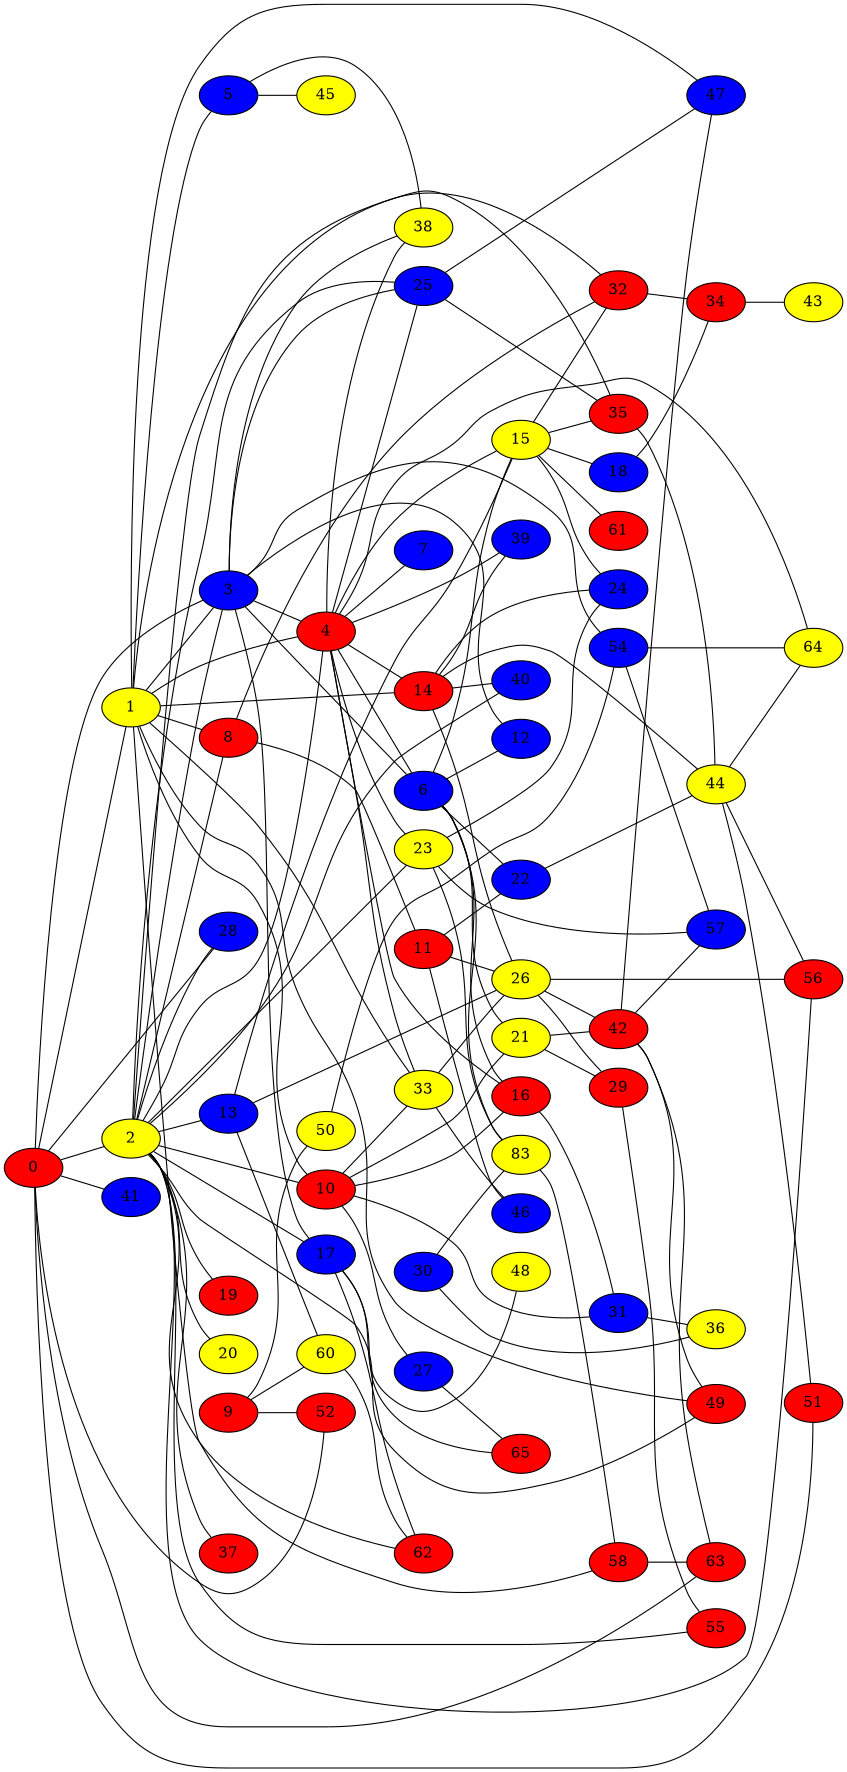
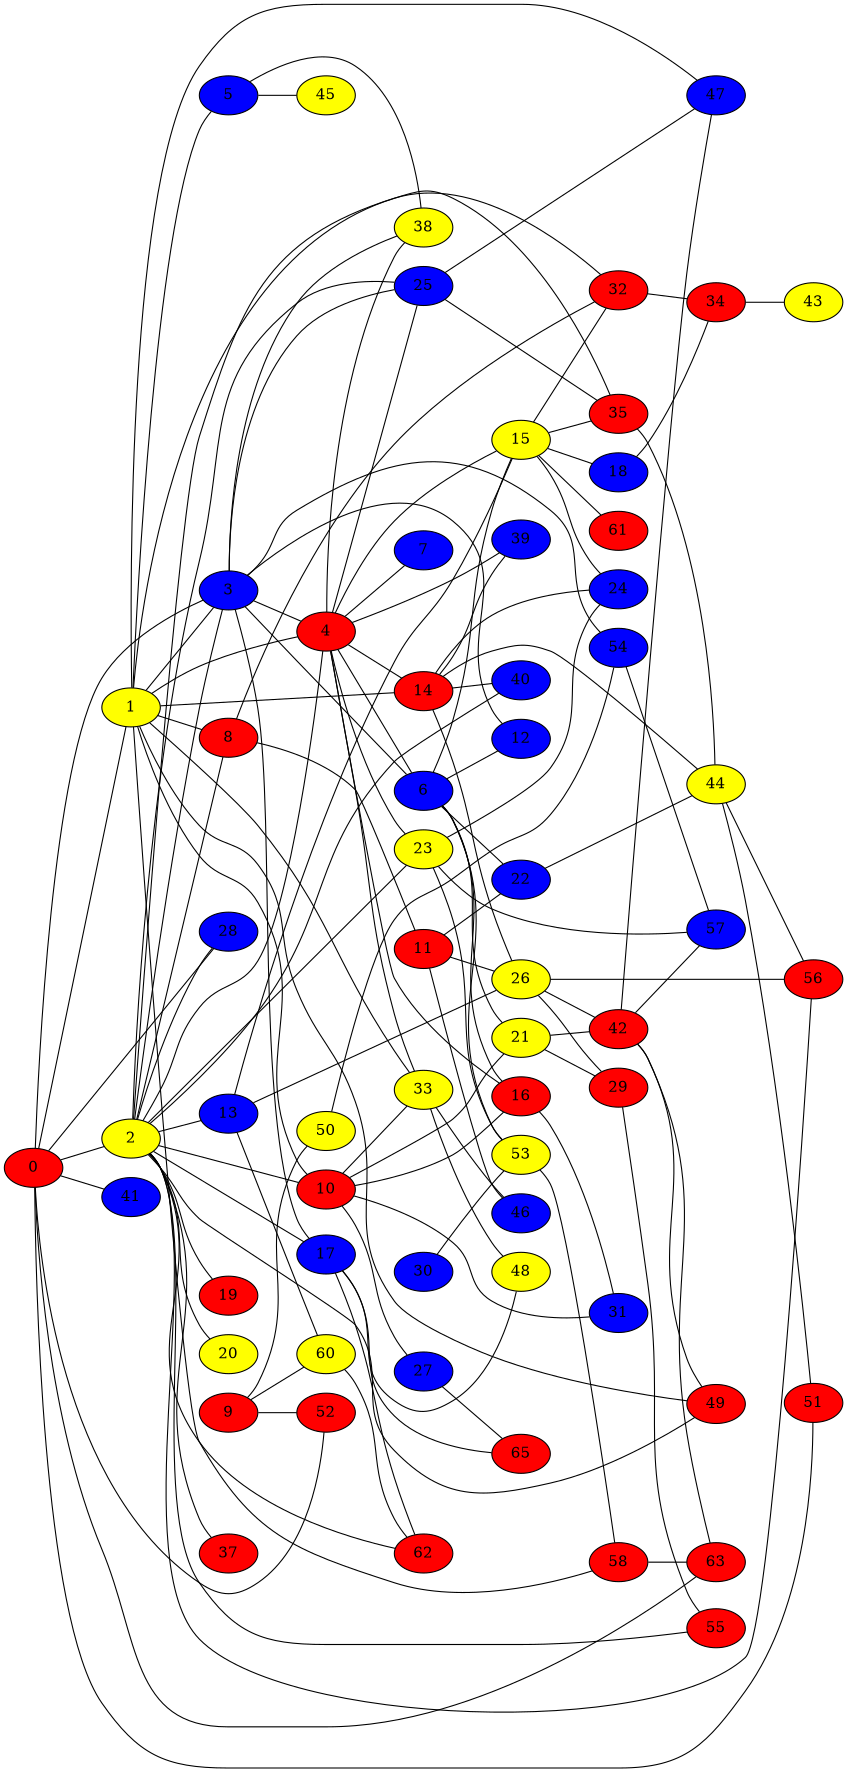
node "64": removed
edge "26" -- "33": now "48" -- "33"
node "83": label "83" -> "53"
node "36": removed
